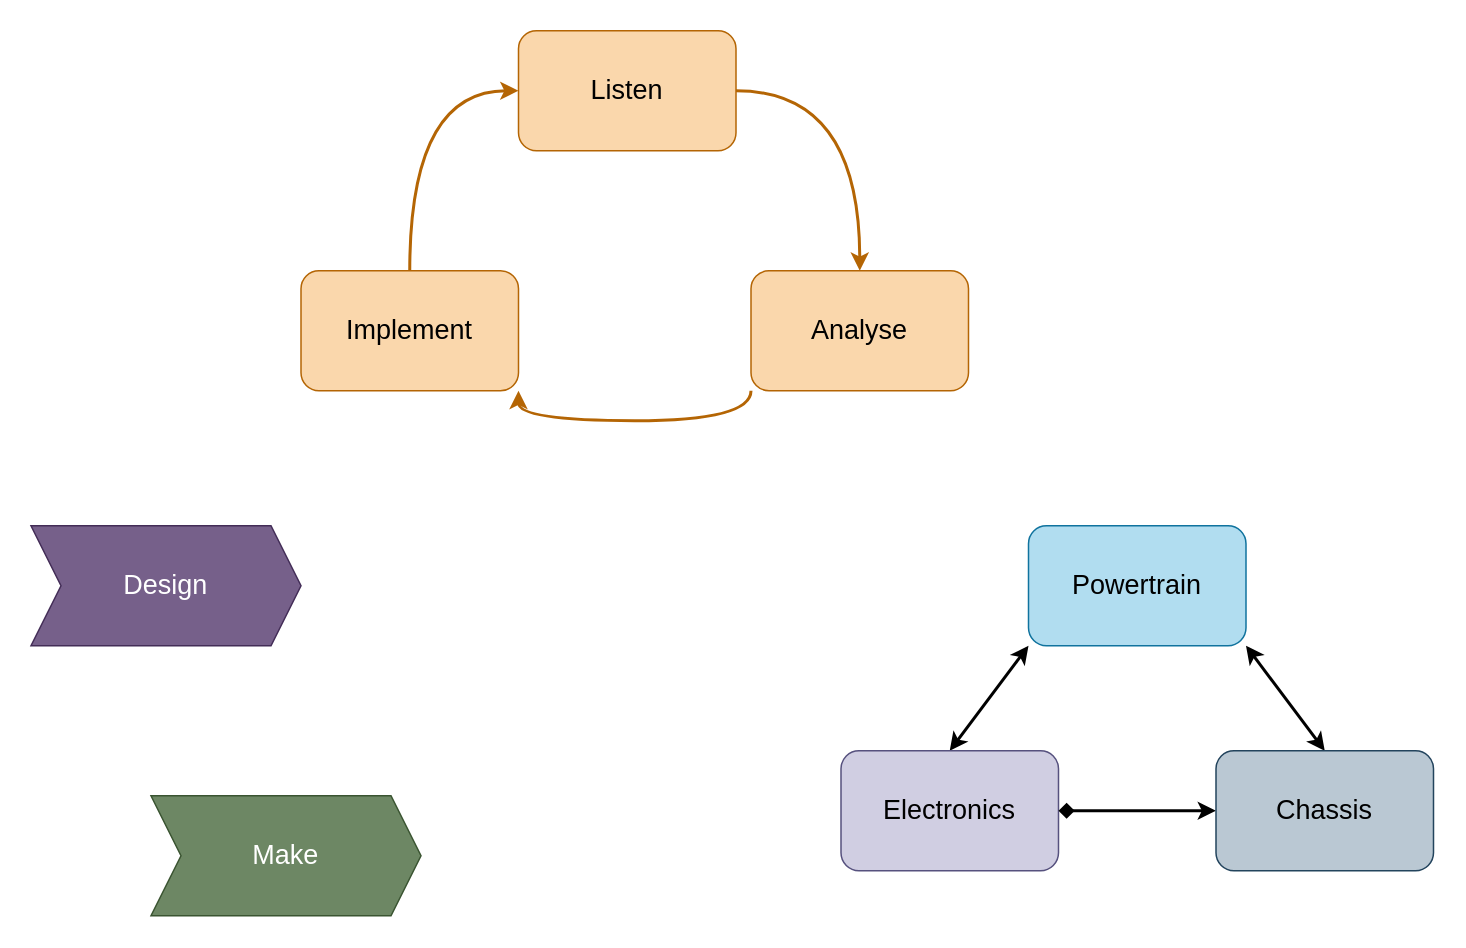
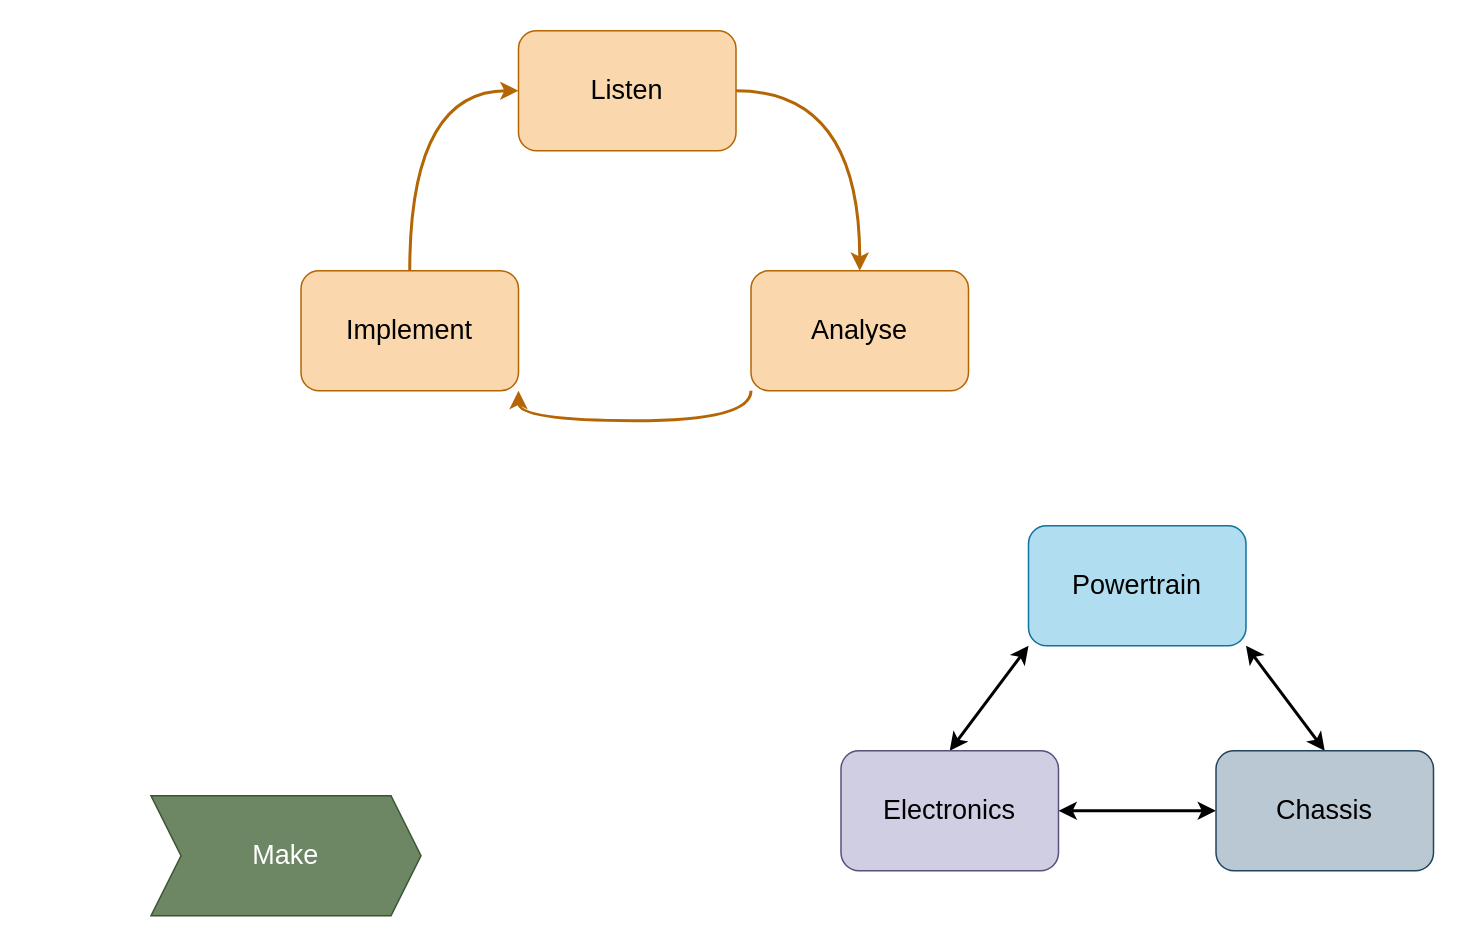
node "Design": removed
edge "Electronics" -- "Chassis": arrowhead diamond -> classic
